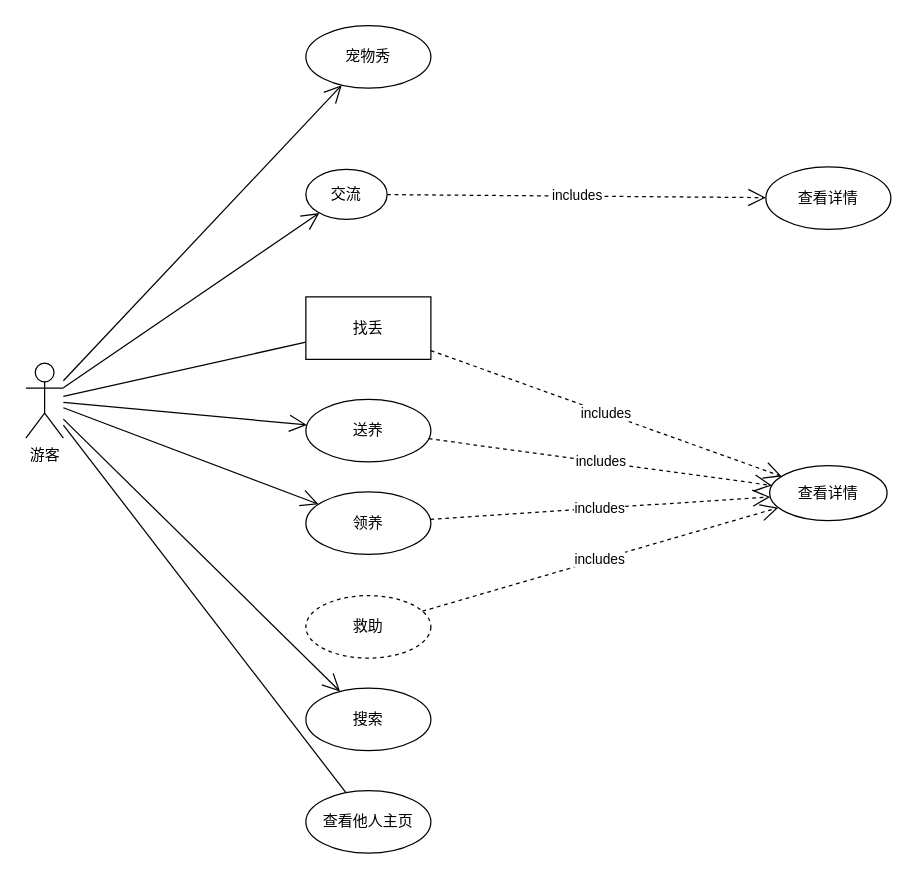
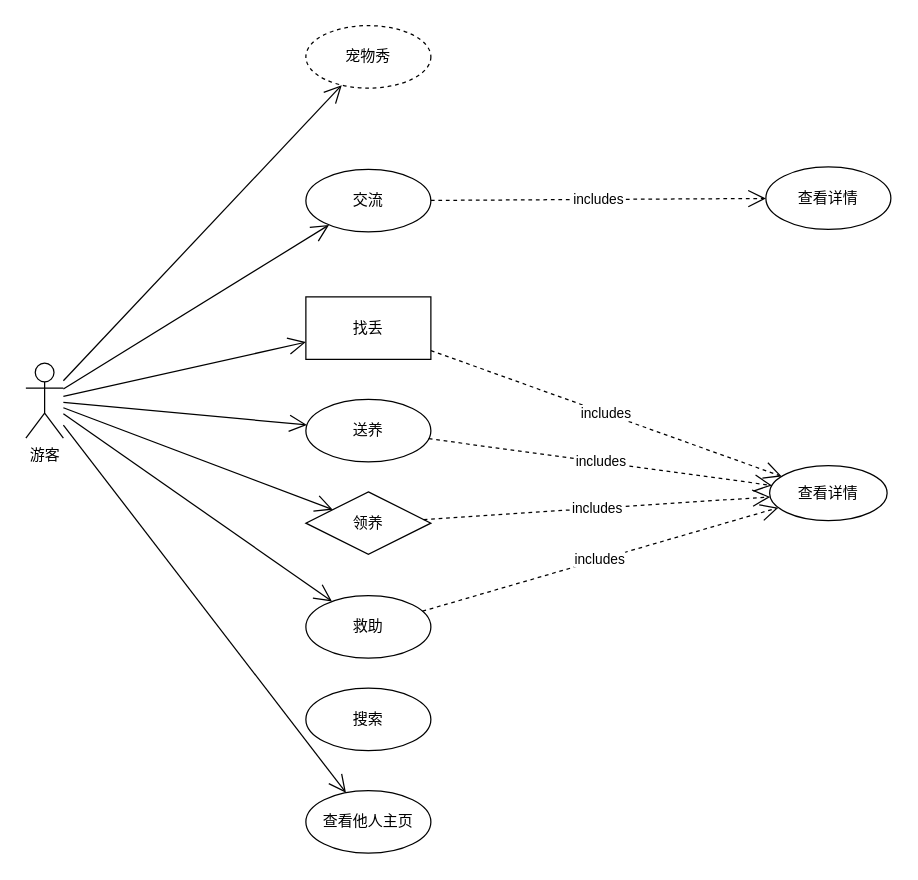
node "宠物秀": style solid -> dashed
node "交流": size 81x50 -> 125x63
edge "找丢" -- "游客": arrowhead none -> open
edge "游客" -> "救助": added
node "领养": shape ellipse -> diamond
edge "游客" -> "搜索": removed
node "救助": style dashed -> solid
edge "游客" -- "查看他人主页": arrowhead none -> open
